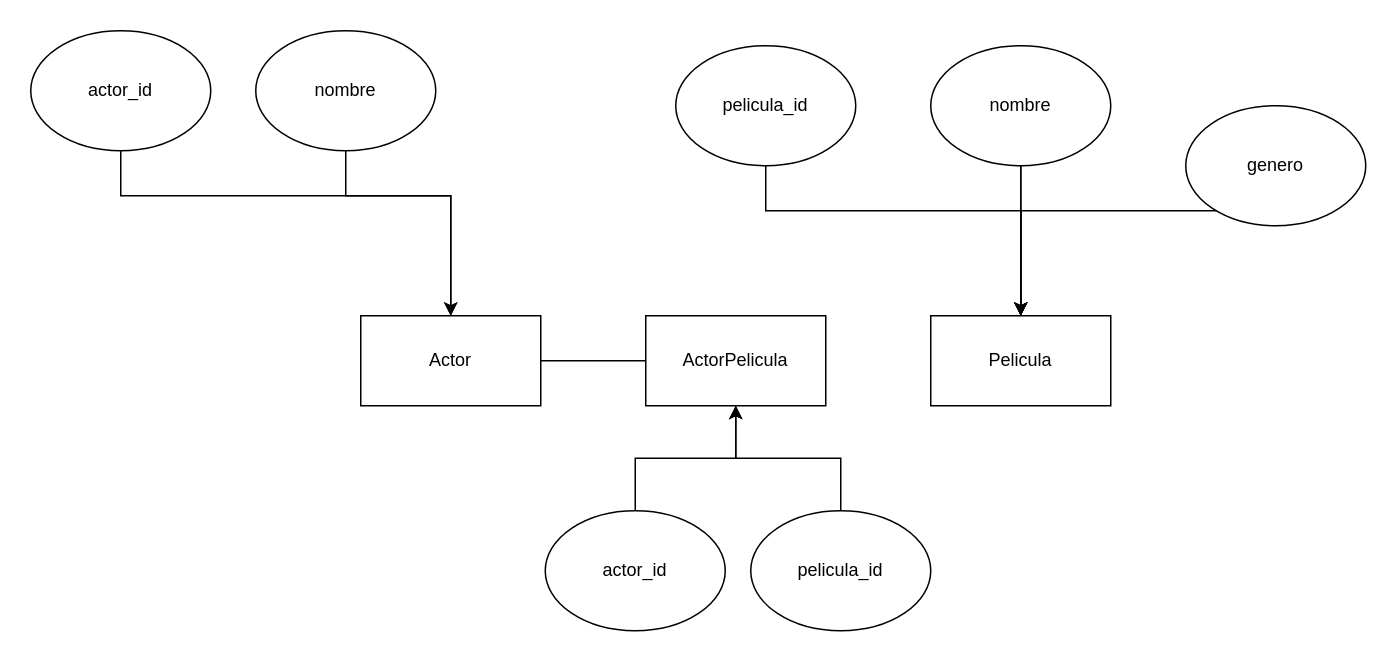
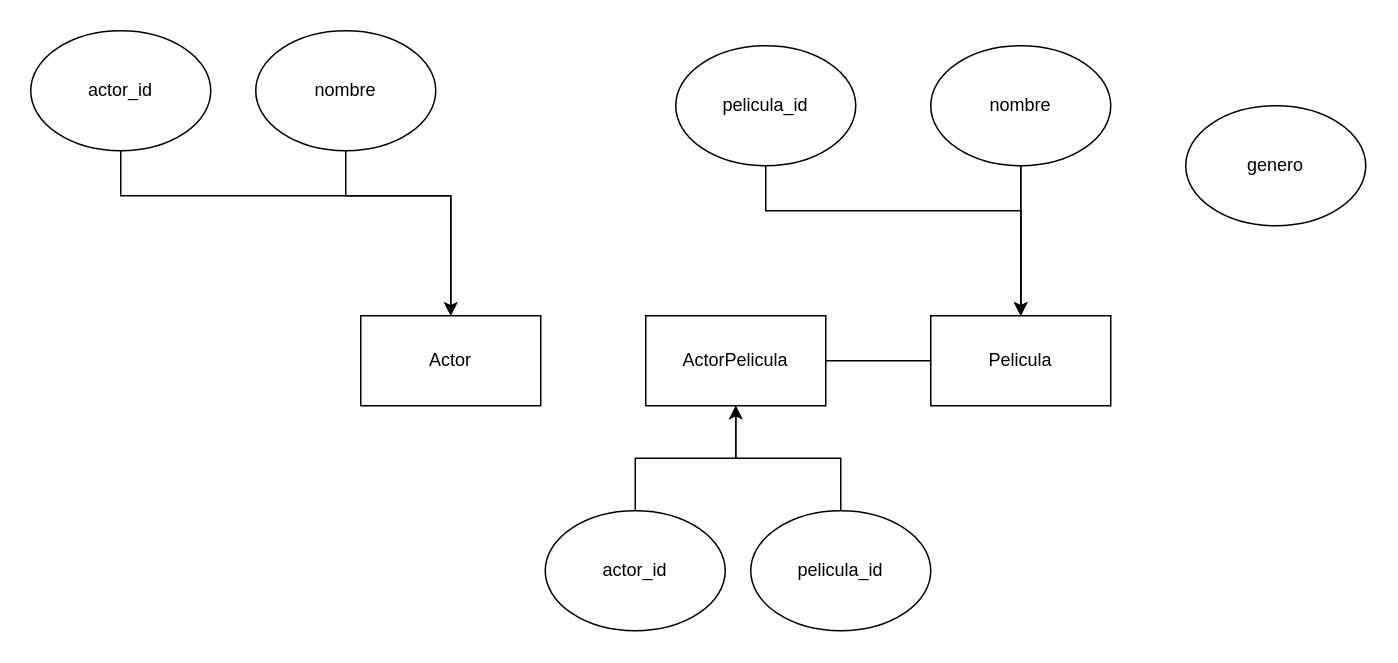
edge "genero" -> "Pelicula": removed
edge "Actor" -- "ActorPelicula": now "Pelicula" -- "ActorPelicula"
